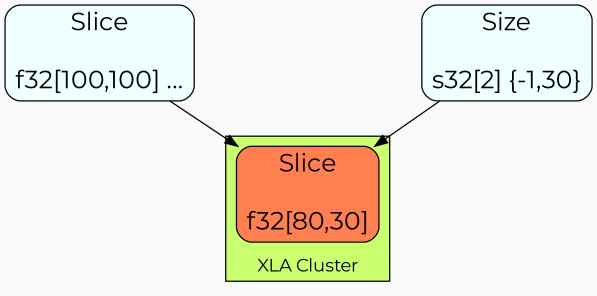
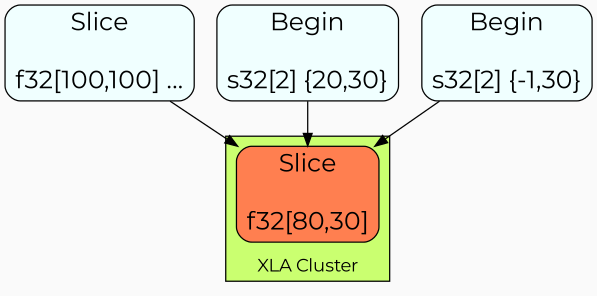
node "Begin s32[2] {20,30}": added
node "Size s32[2] {-1,30}": label "Size s32[2] {-1,30}" -> "Begin s32[2] {-1,30}"
